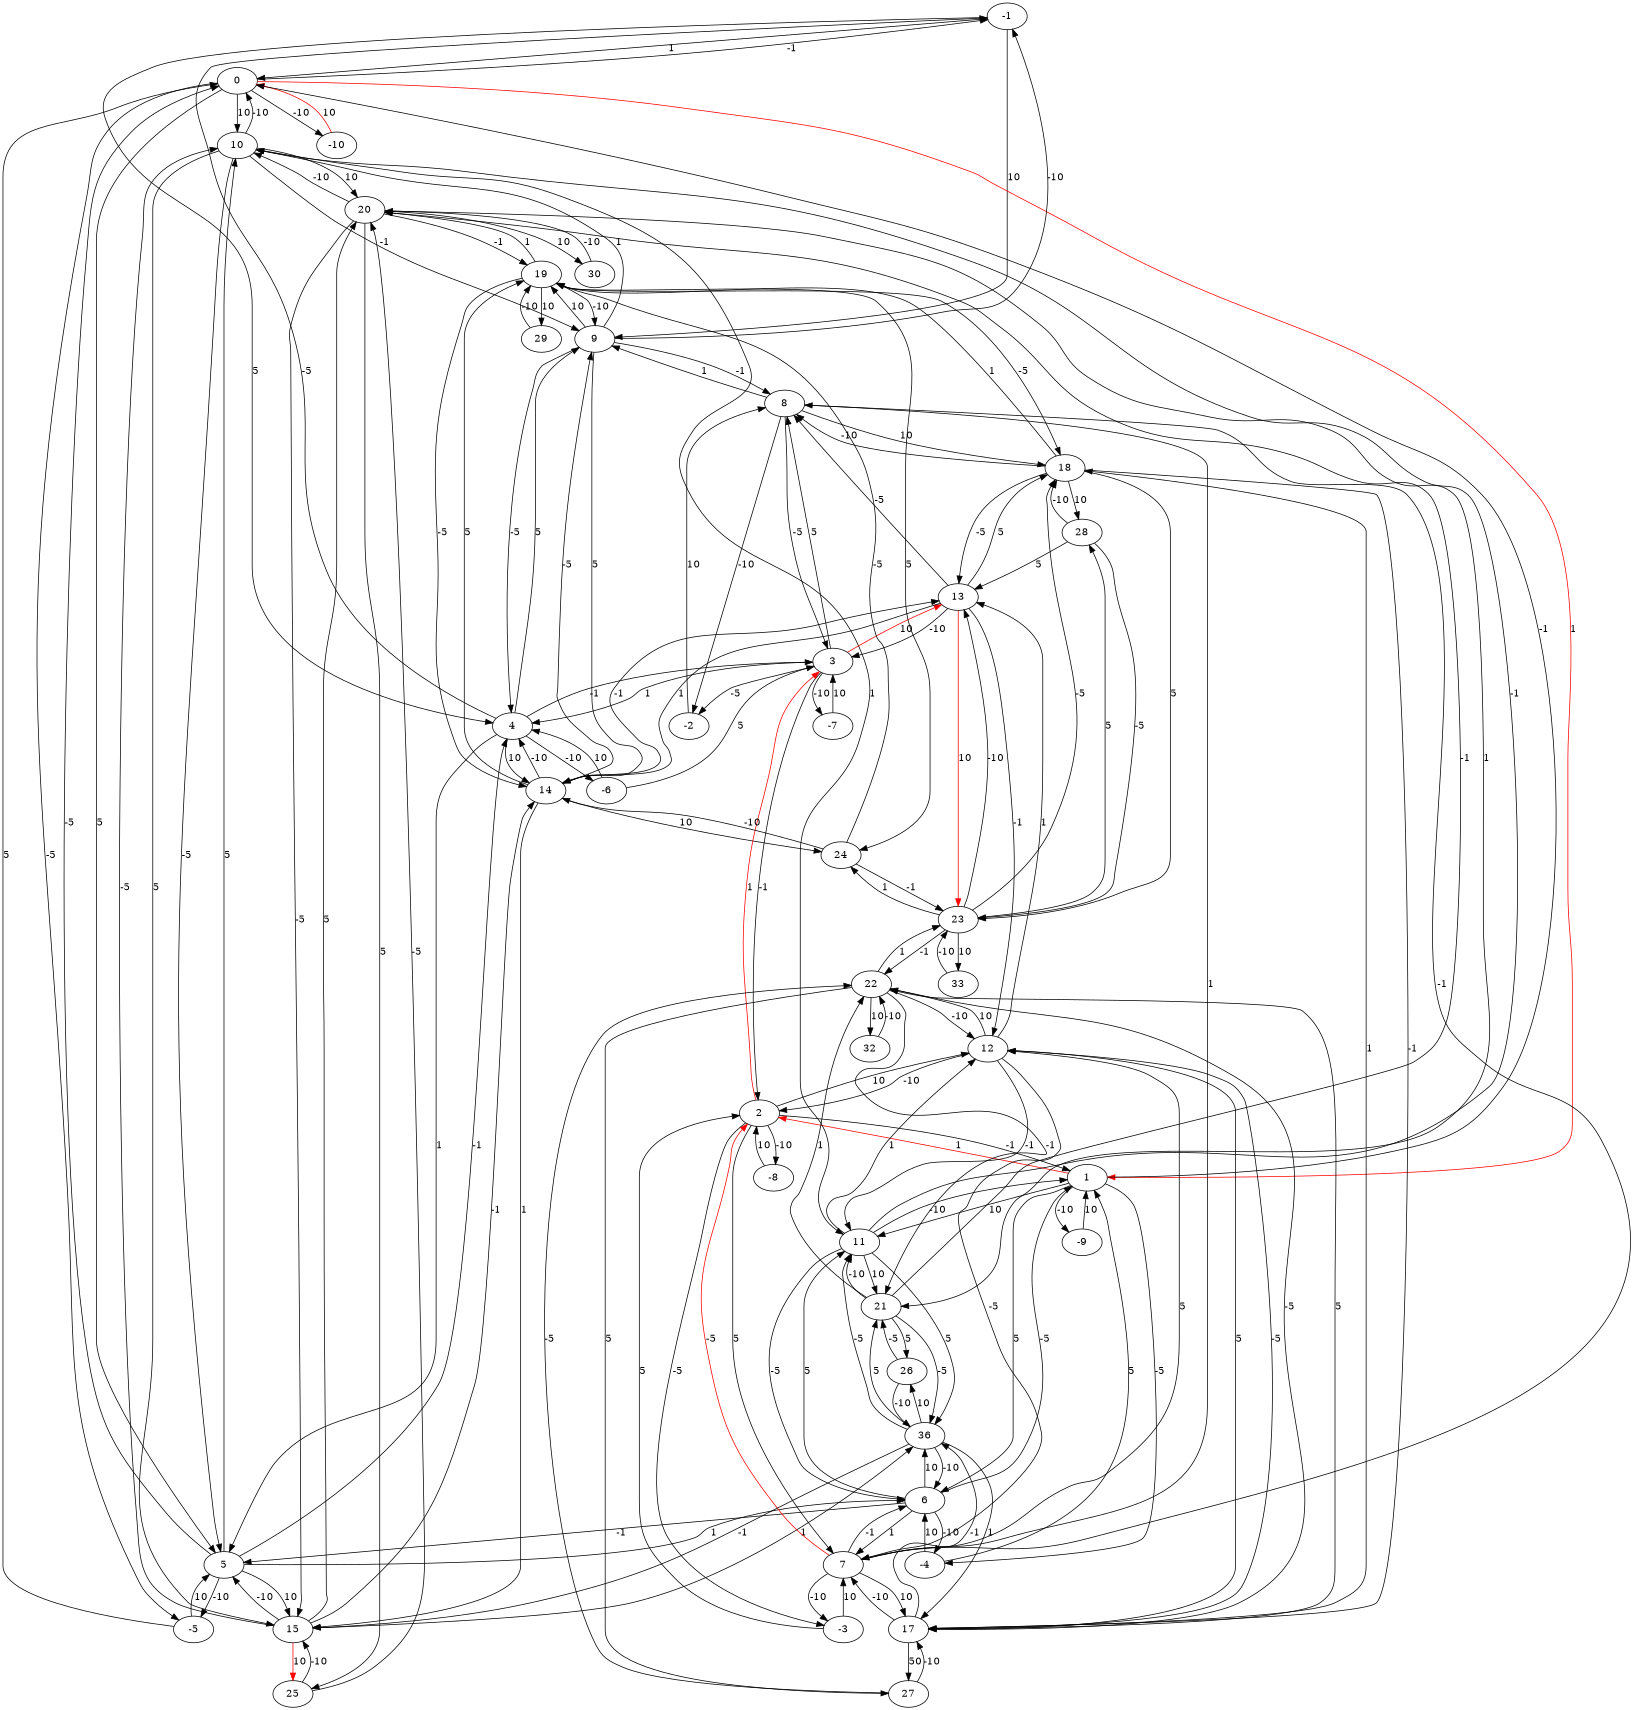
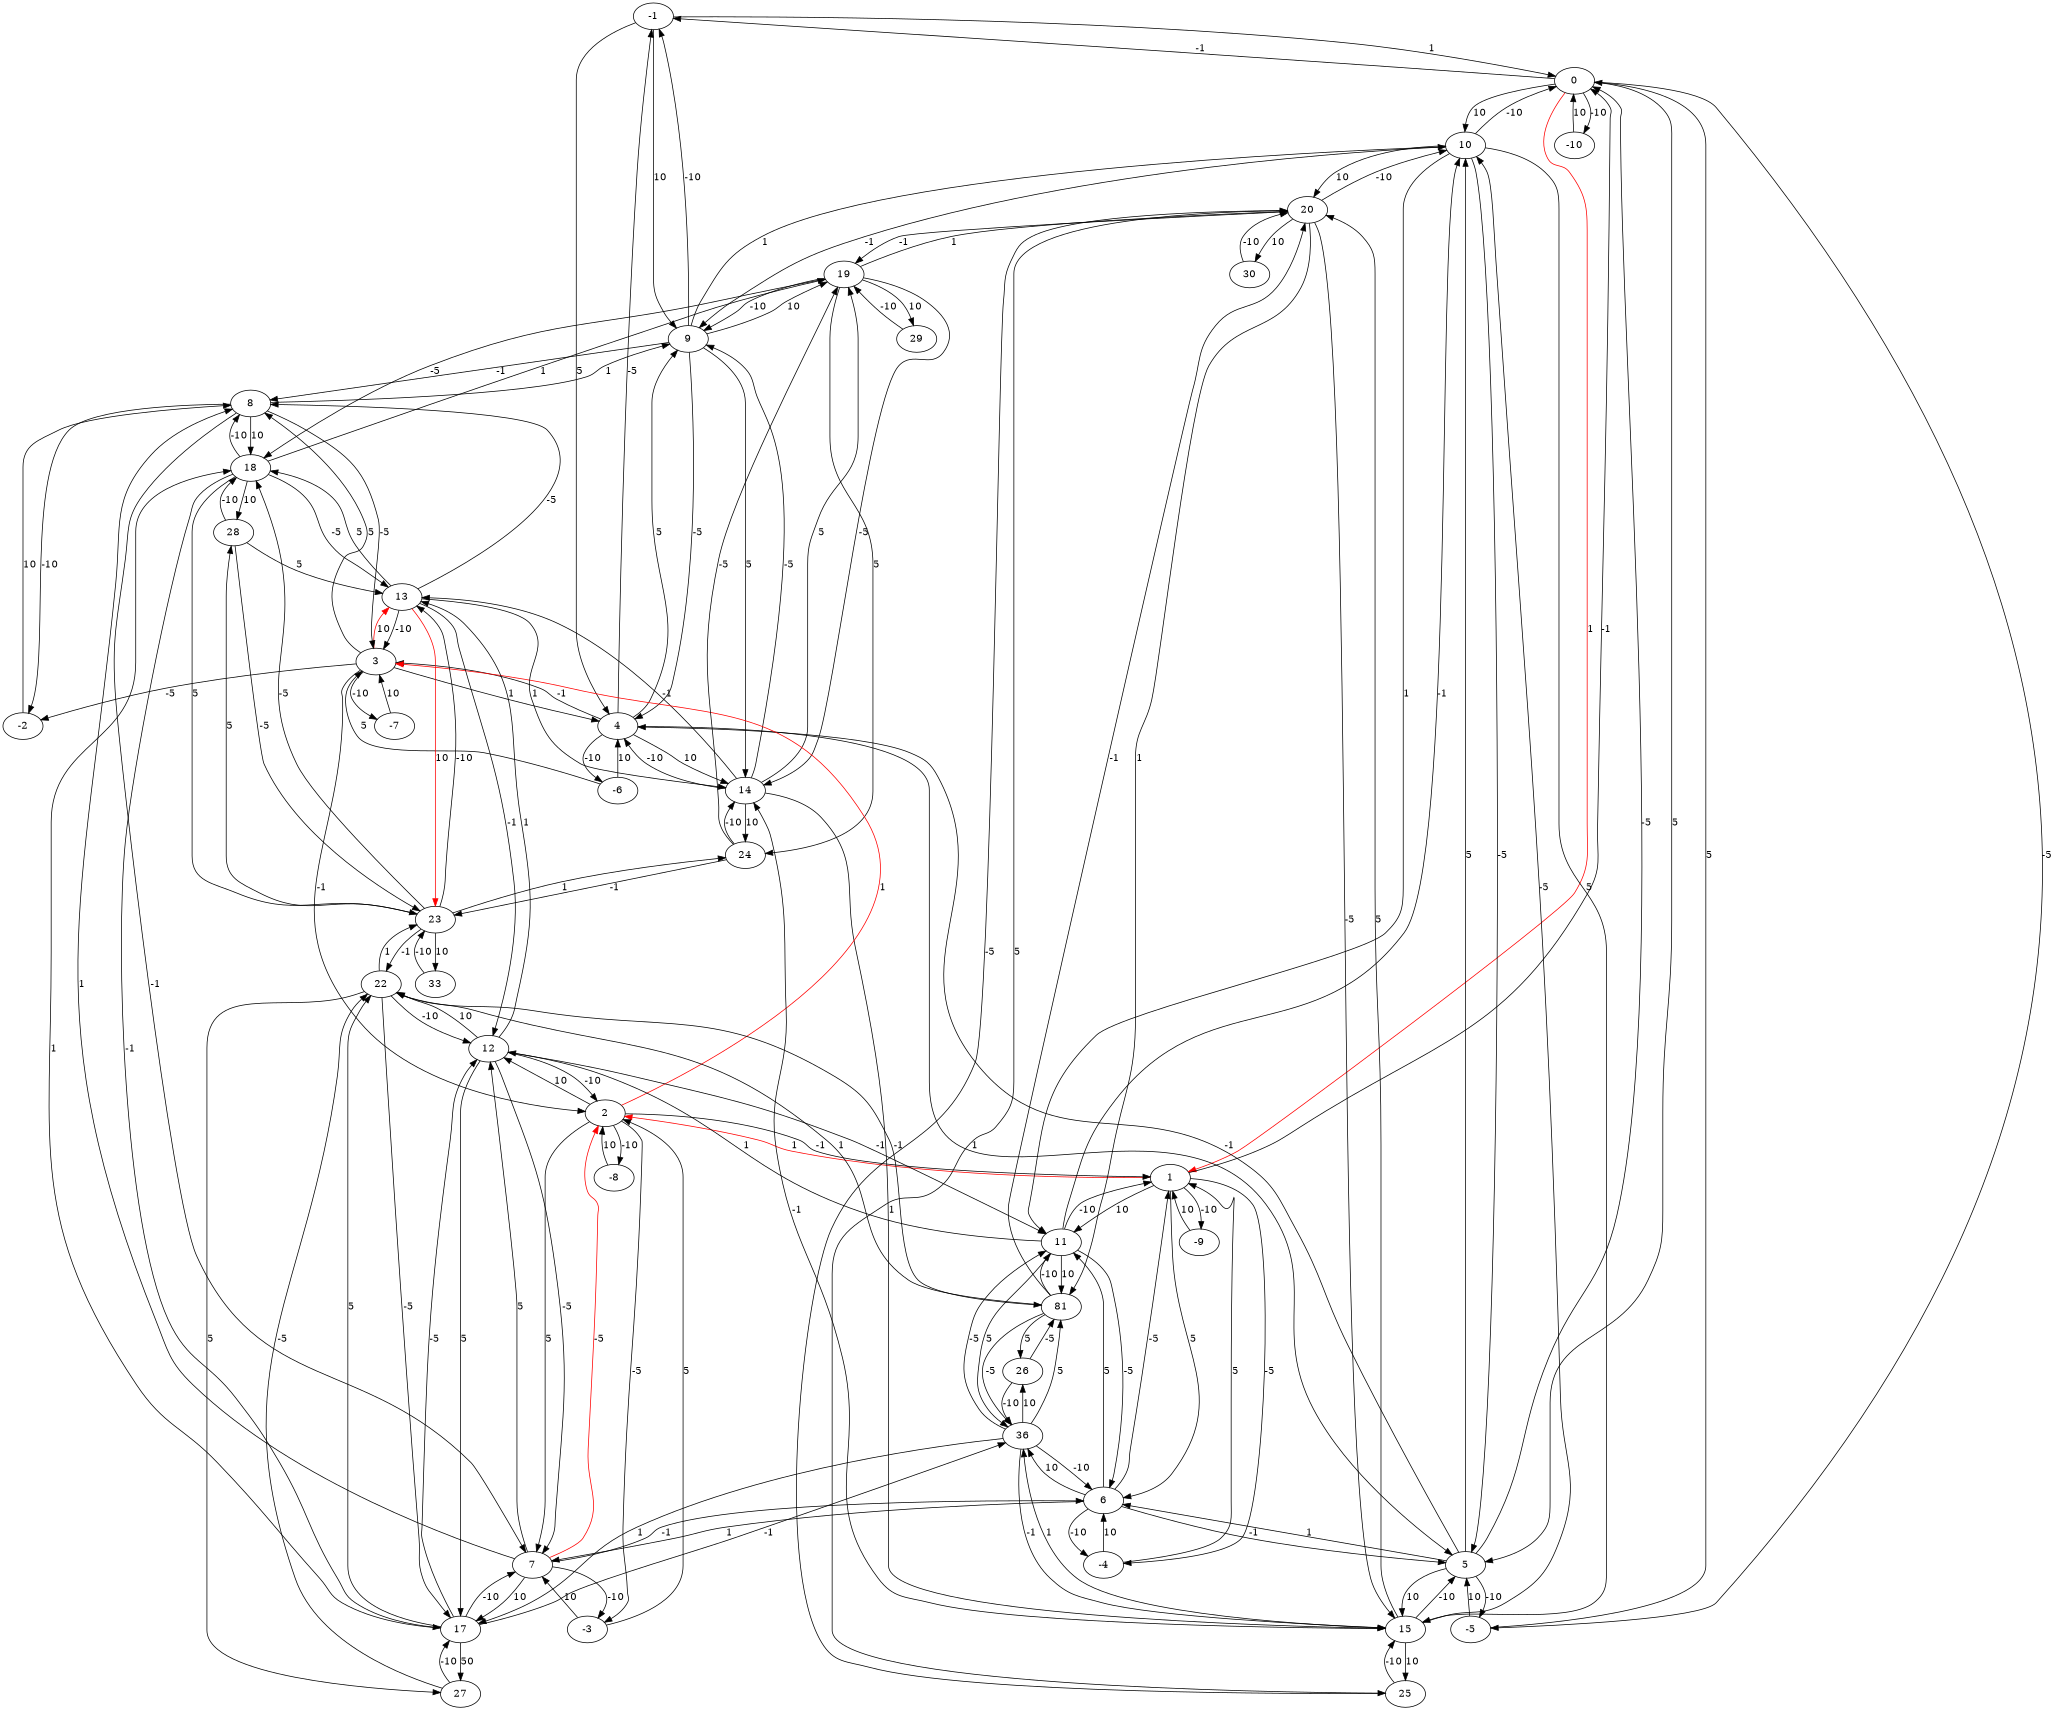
edge "-10" -> "0": color red -> black
node "32": removed
node "21": label "21" -> "81"
edge "15" -> "25": color red -> black
